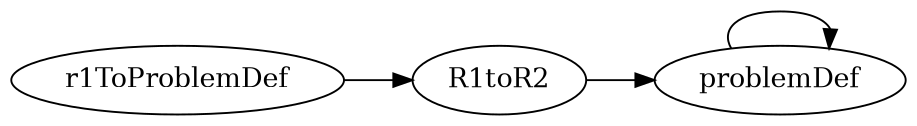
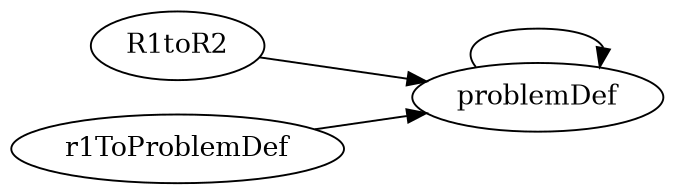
edge "r1ToProblemDef" -> "R1toR2": now "r1ToProblemDef" -> "problemDef"
